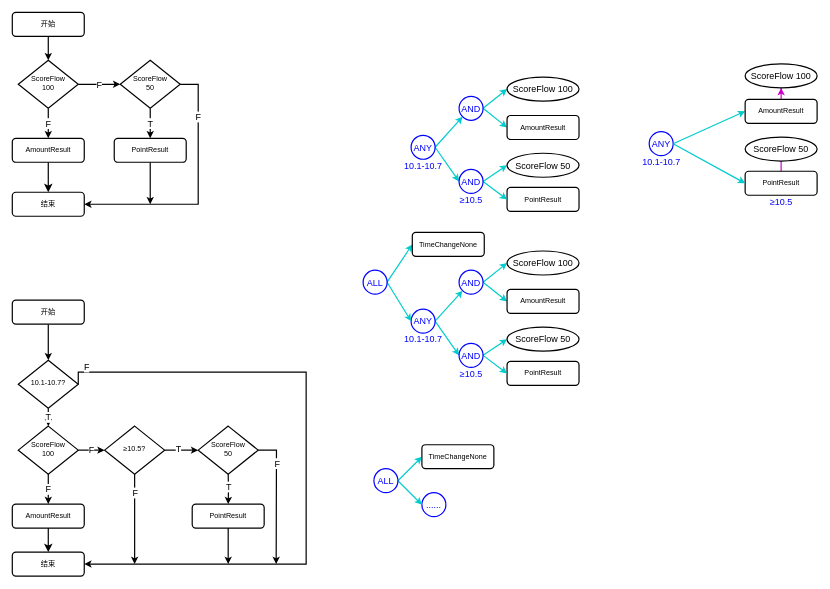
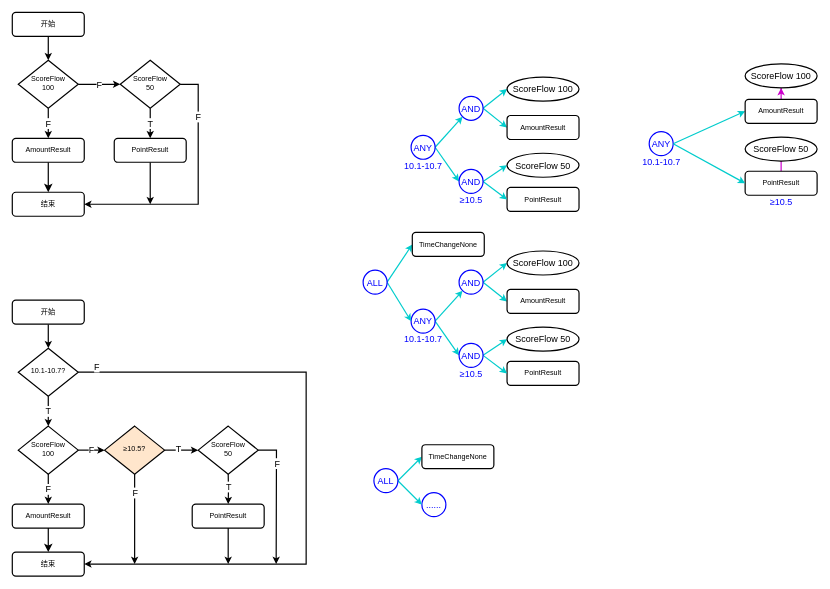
node "10.1-10.7?": moved (48, 384) -> (48, 372)
node "≥10.5?": fillcolor #ffffff -> #ffe6cc
